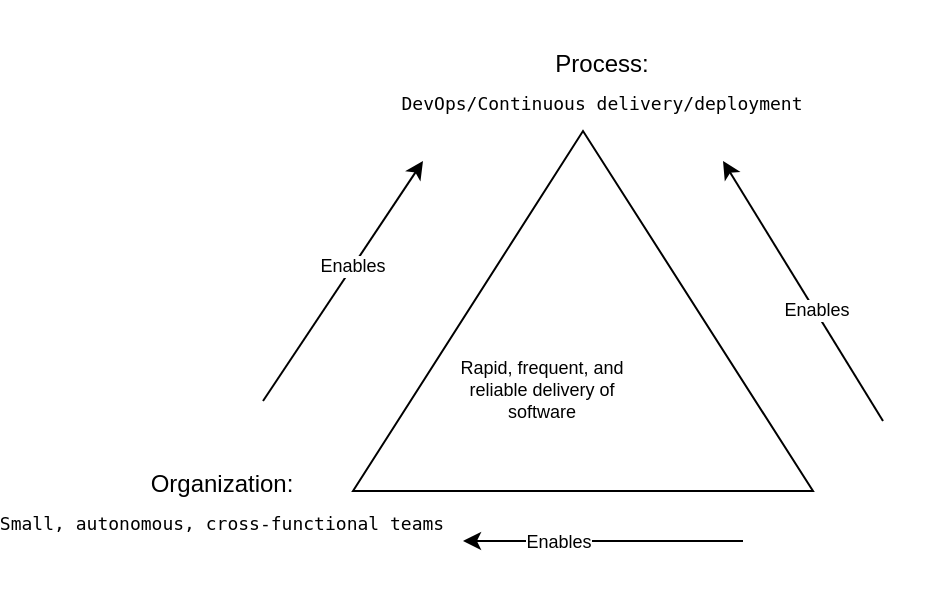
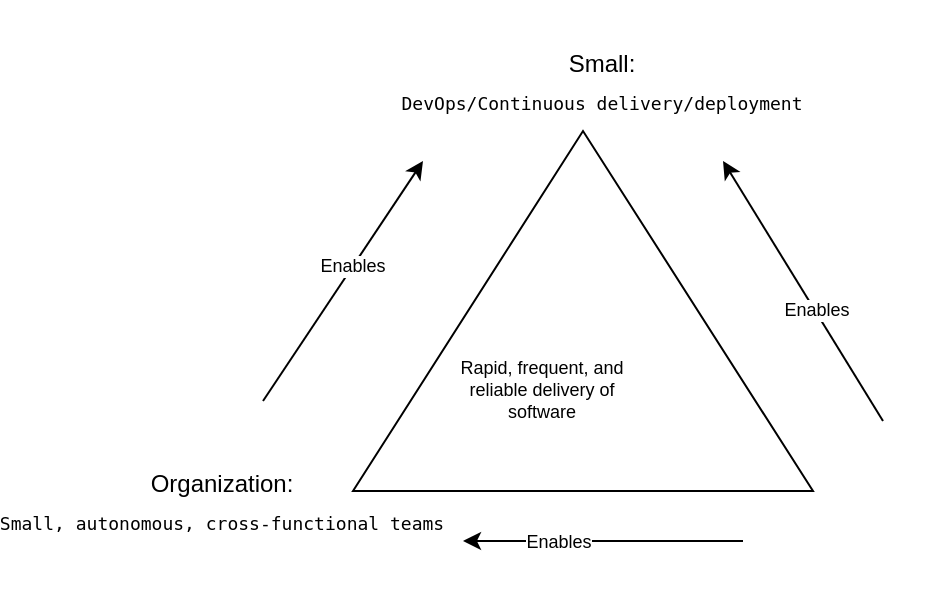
node "Process: DevOps/Continuous delivery/deployment": label "Process: DevOps/Continuous delivery/deployment" -> "Small: DevOps/Continuous delivery/deployment"
